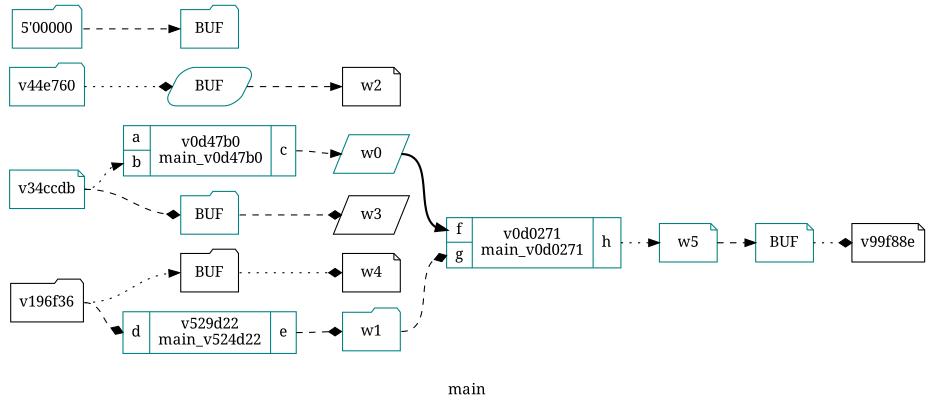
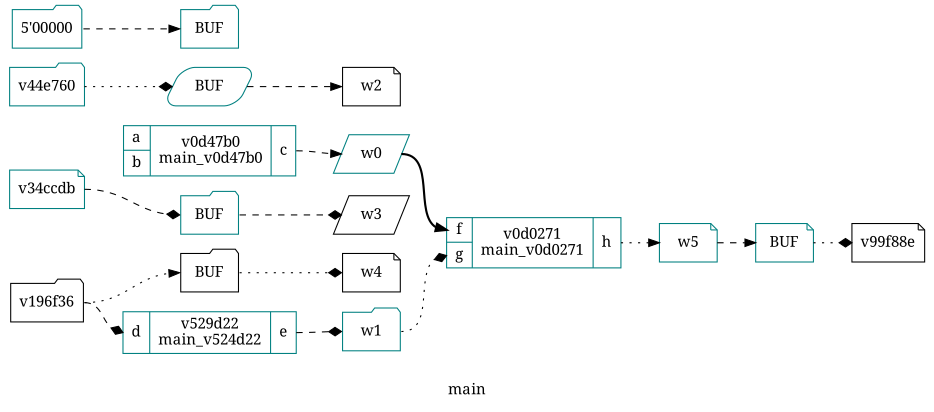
edge "v34ccdb" -> "a": removed
edge "w1" -> "f": style dashed -> dotted
